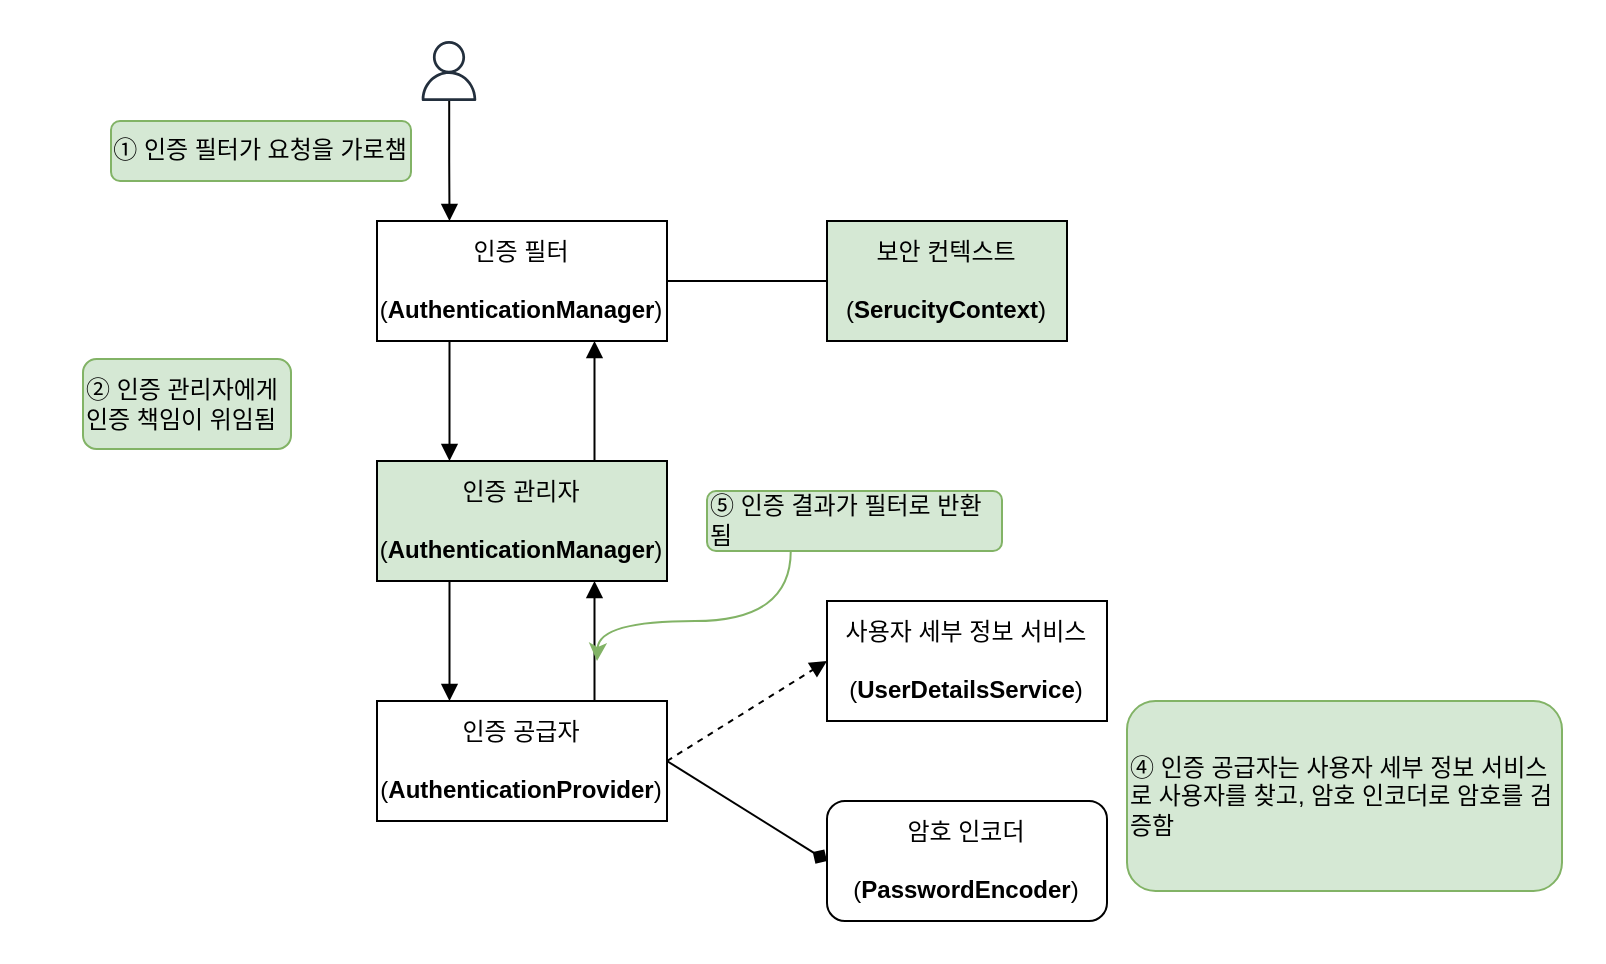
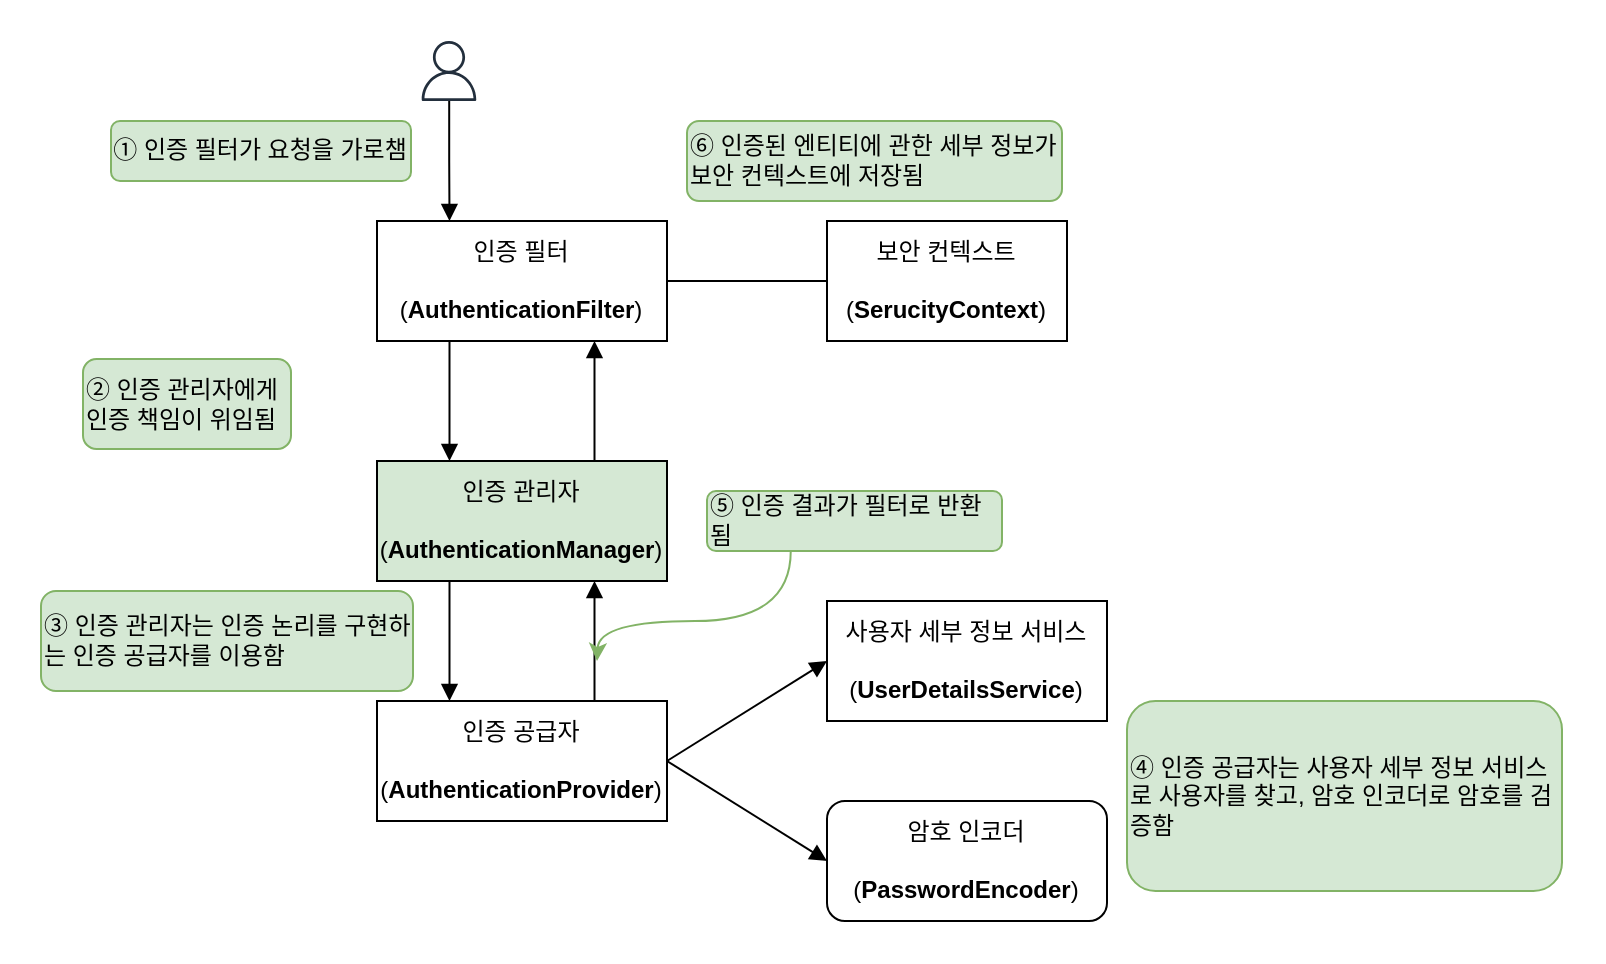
node "⑥ 인증된 엔티티에 관한 세부 정보가 보안 컨텍스트에 저장됨": added
node "인증 필터 (AuthenticationManager)": label "인증 필터 (AuthenticationManager)" -> "인증 필터 (AuthenticationFilter)"
node "보안 컨텍스트 (SerucityContext)": fillcolor #d5e8d4 -> #ffffff
node "③ 인증 관리자는 인증 논리를 구현하는 인증 공급자를 이용함": added
edge "인증 공급자 (AuthenticationProvider)" -> "사용자 세부 정보 서비스 (UserDetailsService)": style dashed -> solid
edge "인증 공급자 (AuthenticationProvider)" -> "암호 인코더 (PasswordEncoder)": arrowhead diamond -> block
